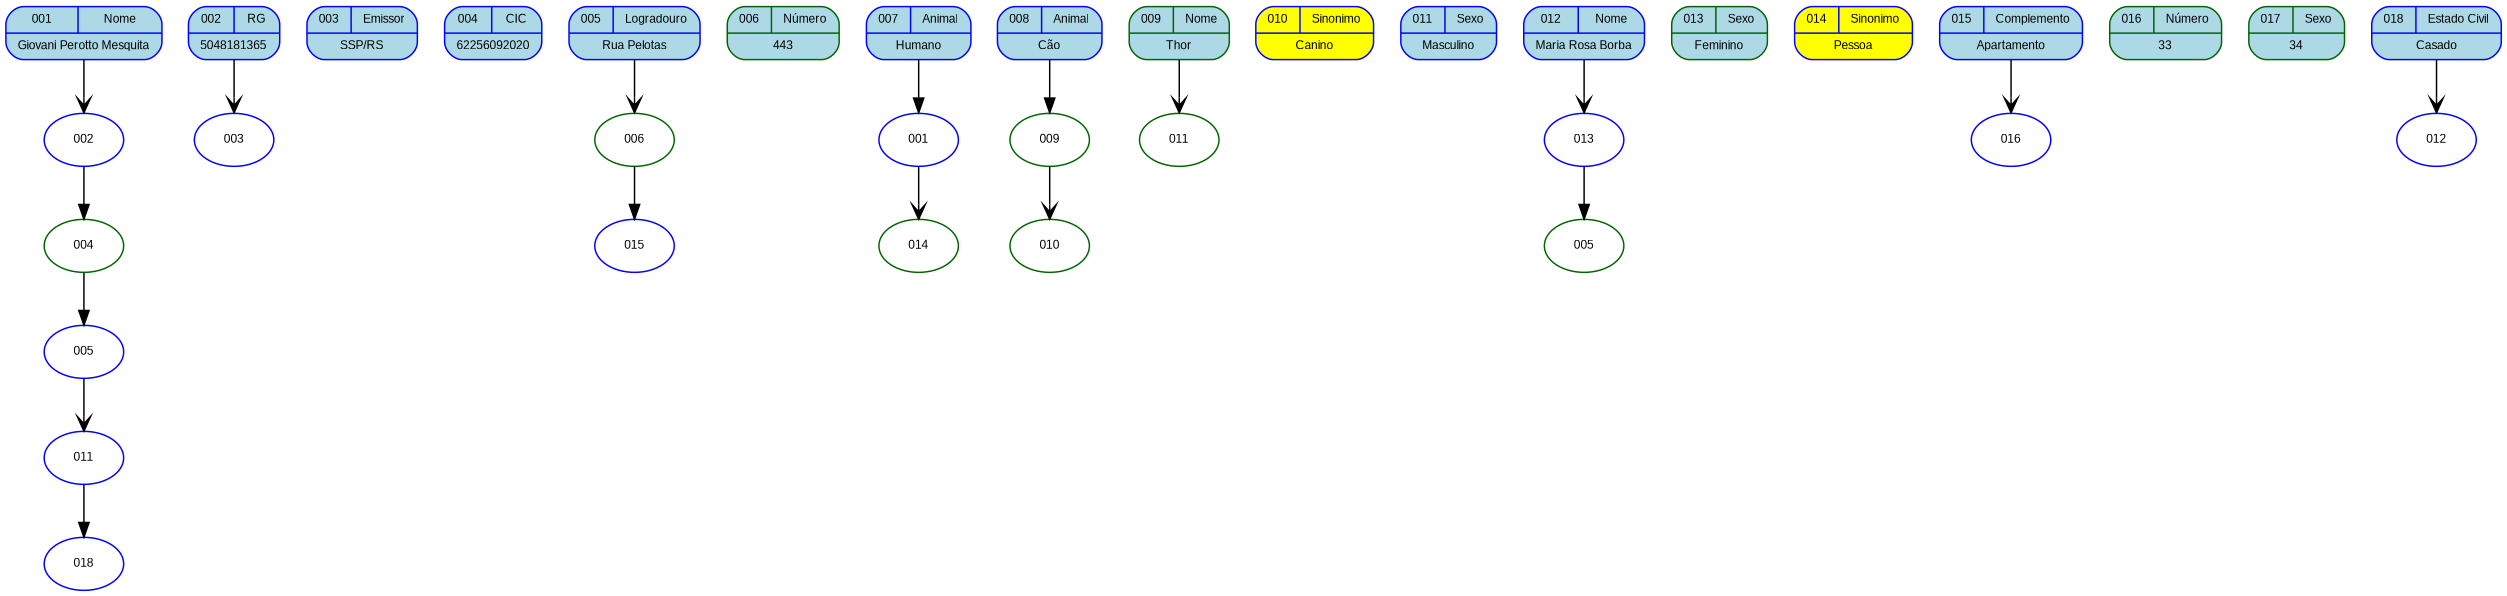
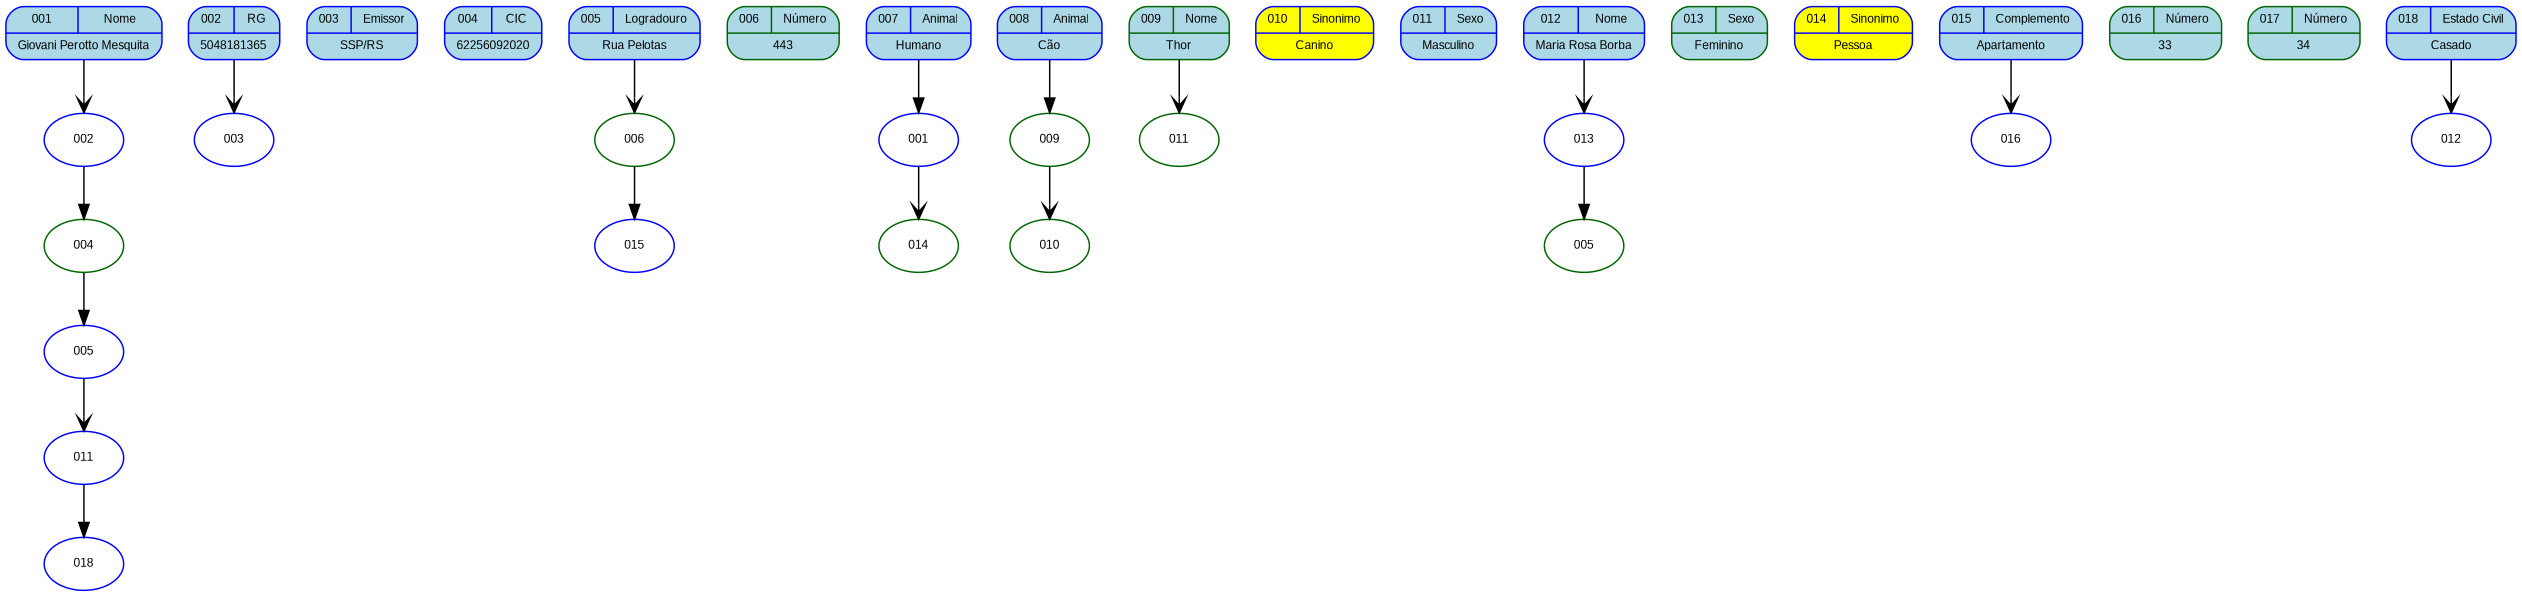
node "017": text "Sexo" -> "Número"
